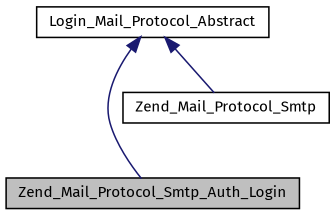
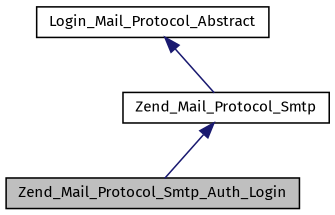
edge "Zend_Mail_Protocol_Smtp_Auth_Login" -> "Login_Mail_Protocol_Abstract": now "Zend_Mail_Protocol_Smtp_Auth_Login" -> "Zend_Mail_Protocol_Smtp"
